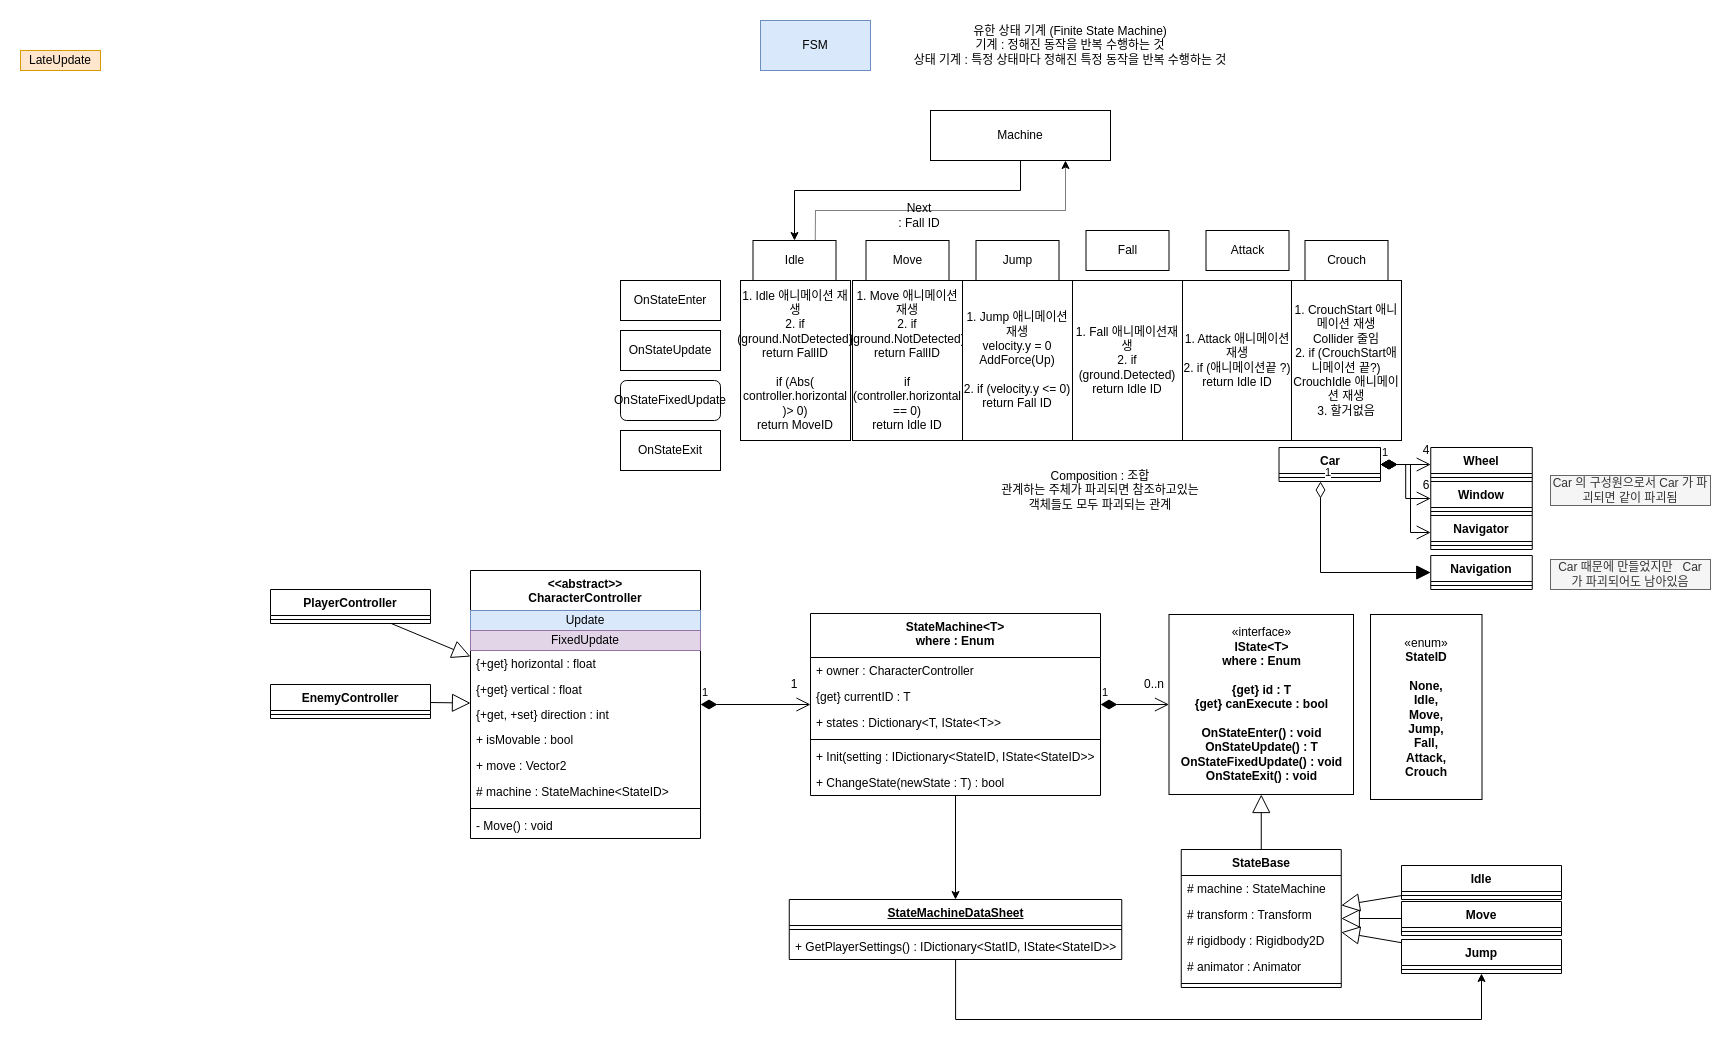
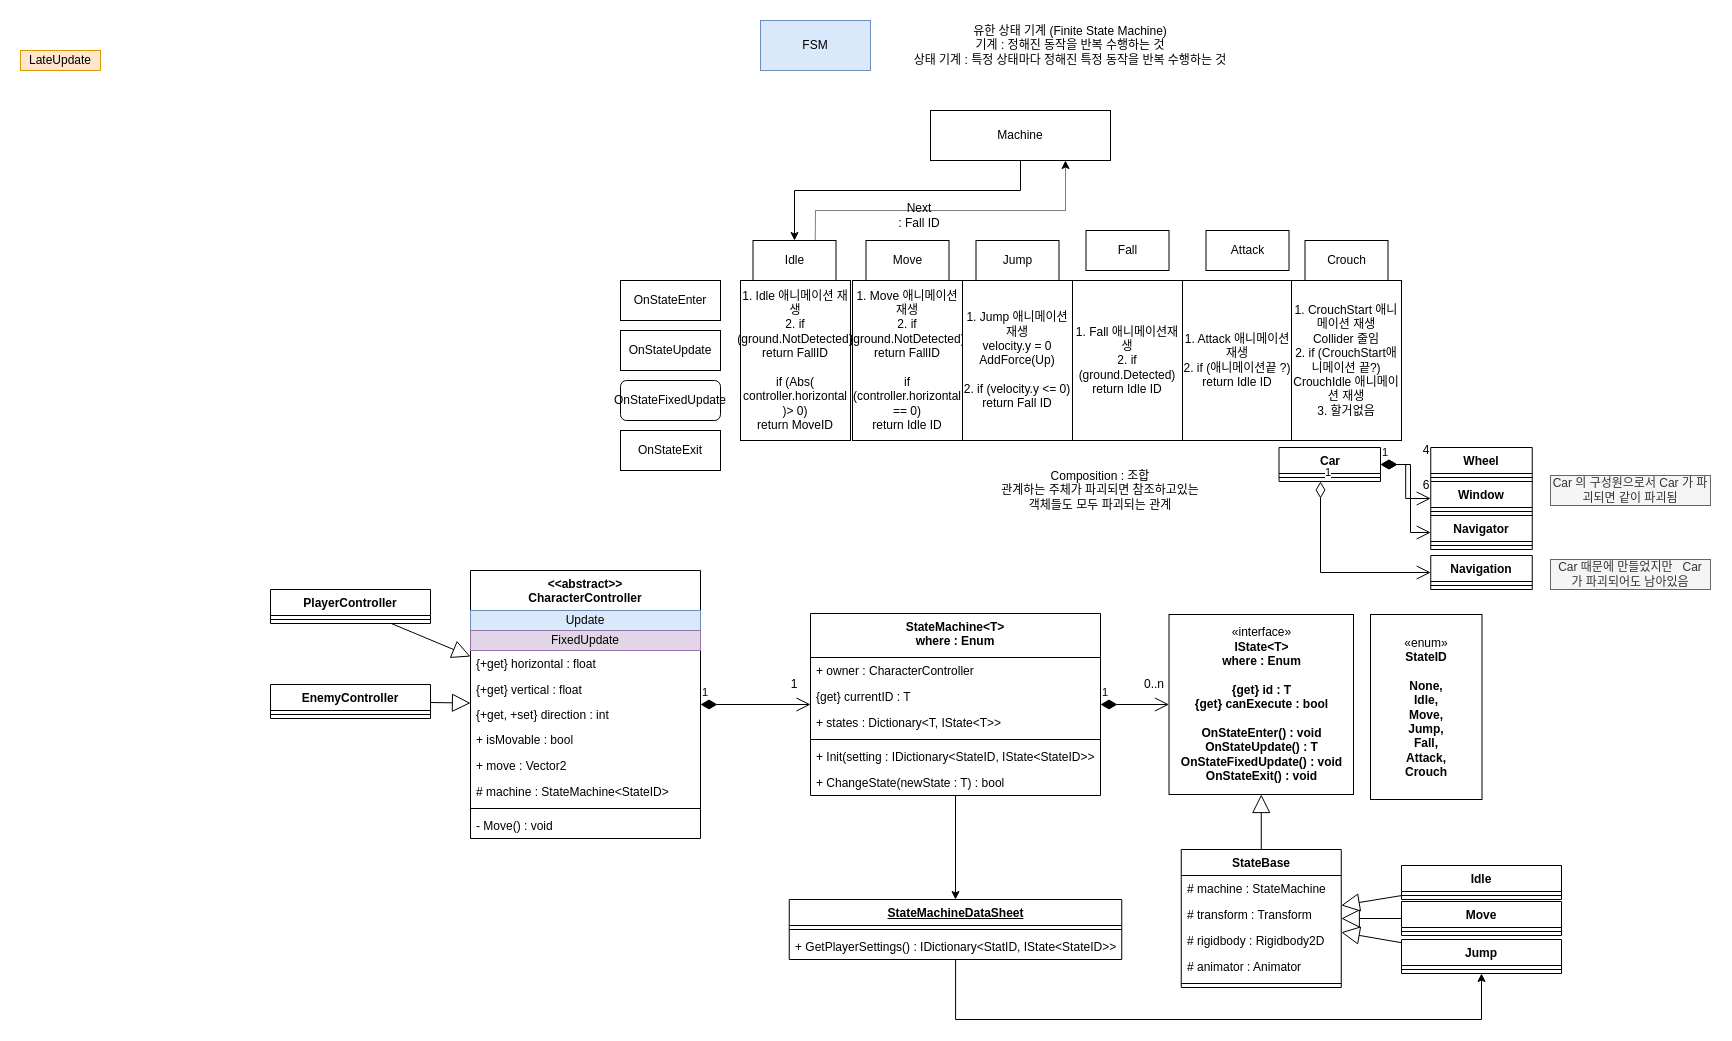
edge "Car" -- "Wheel": removed, label "1"
edge "Car" -- "Navigation": arrowhead block -> open
